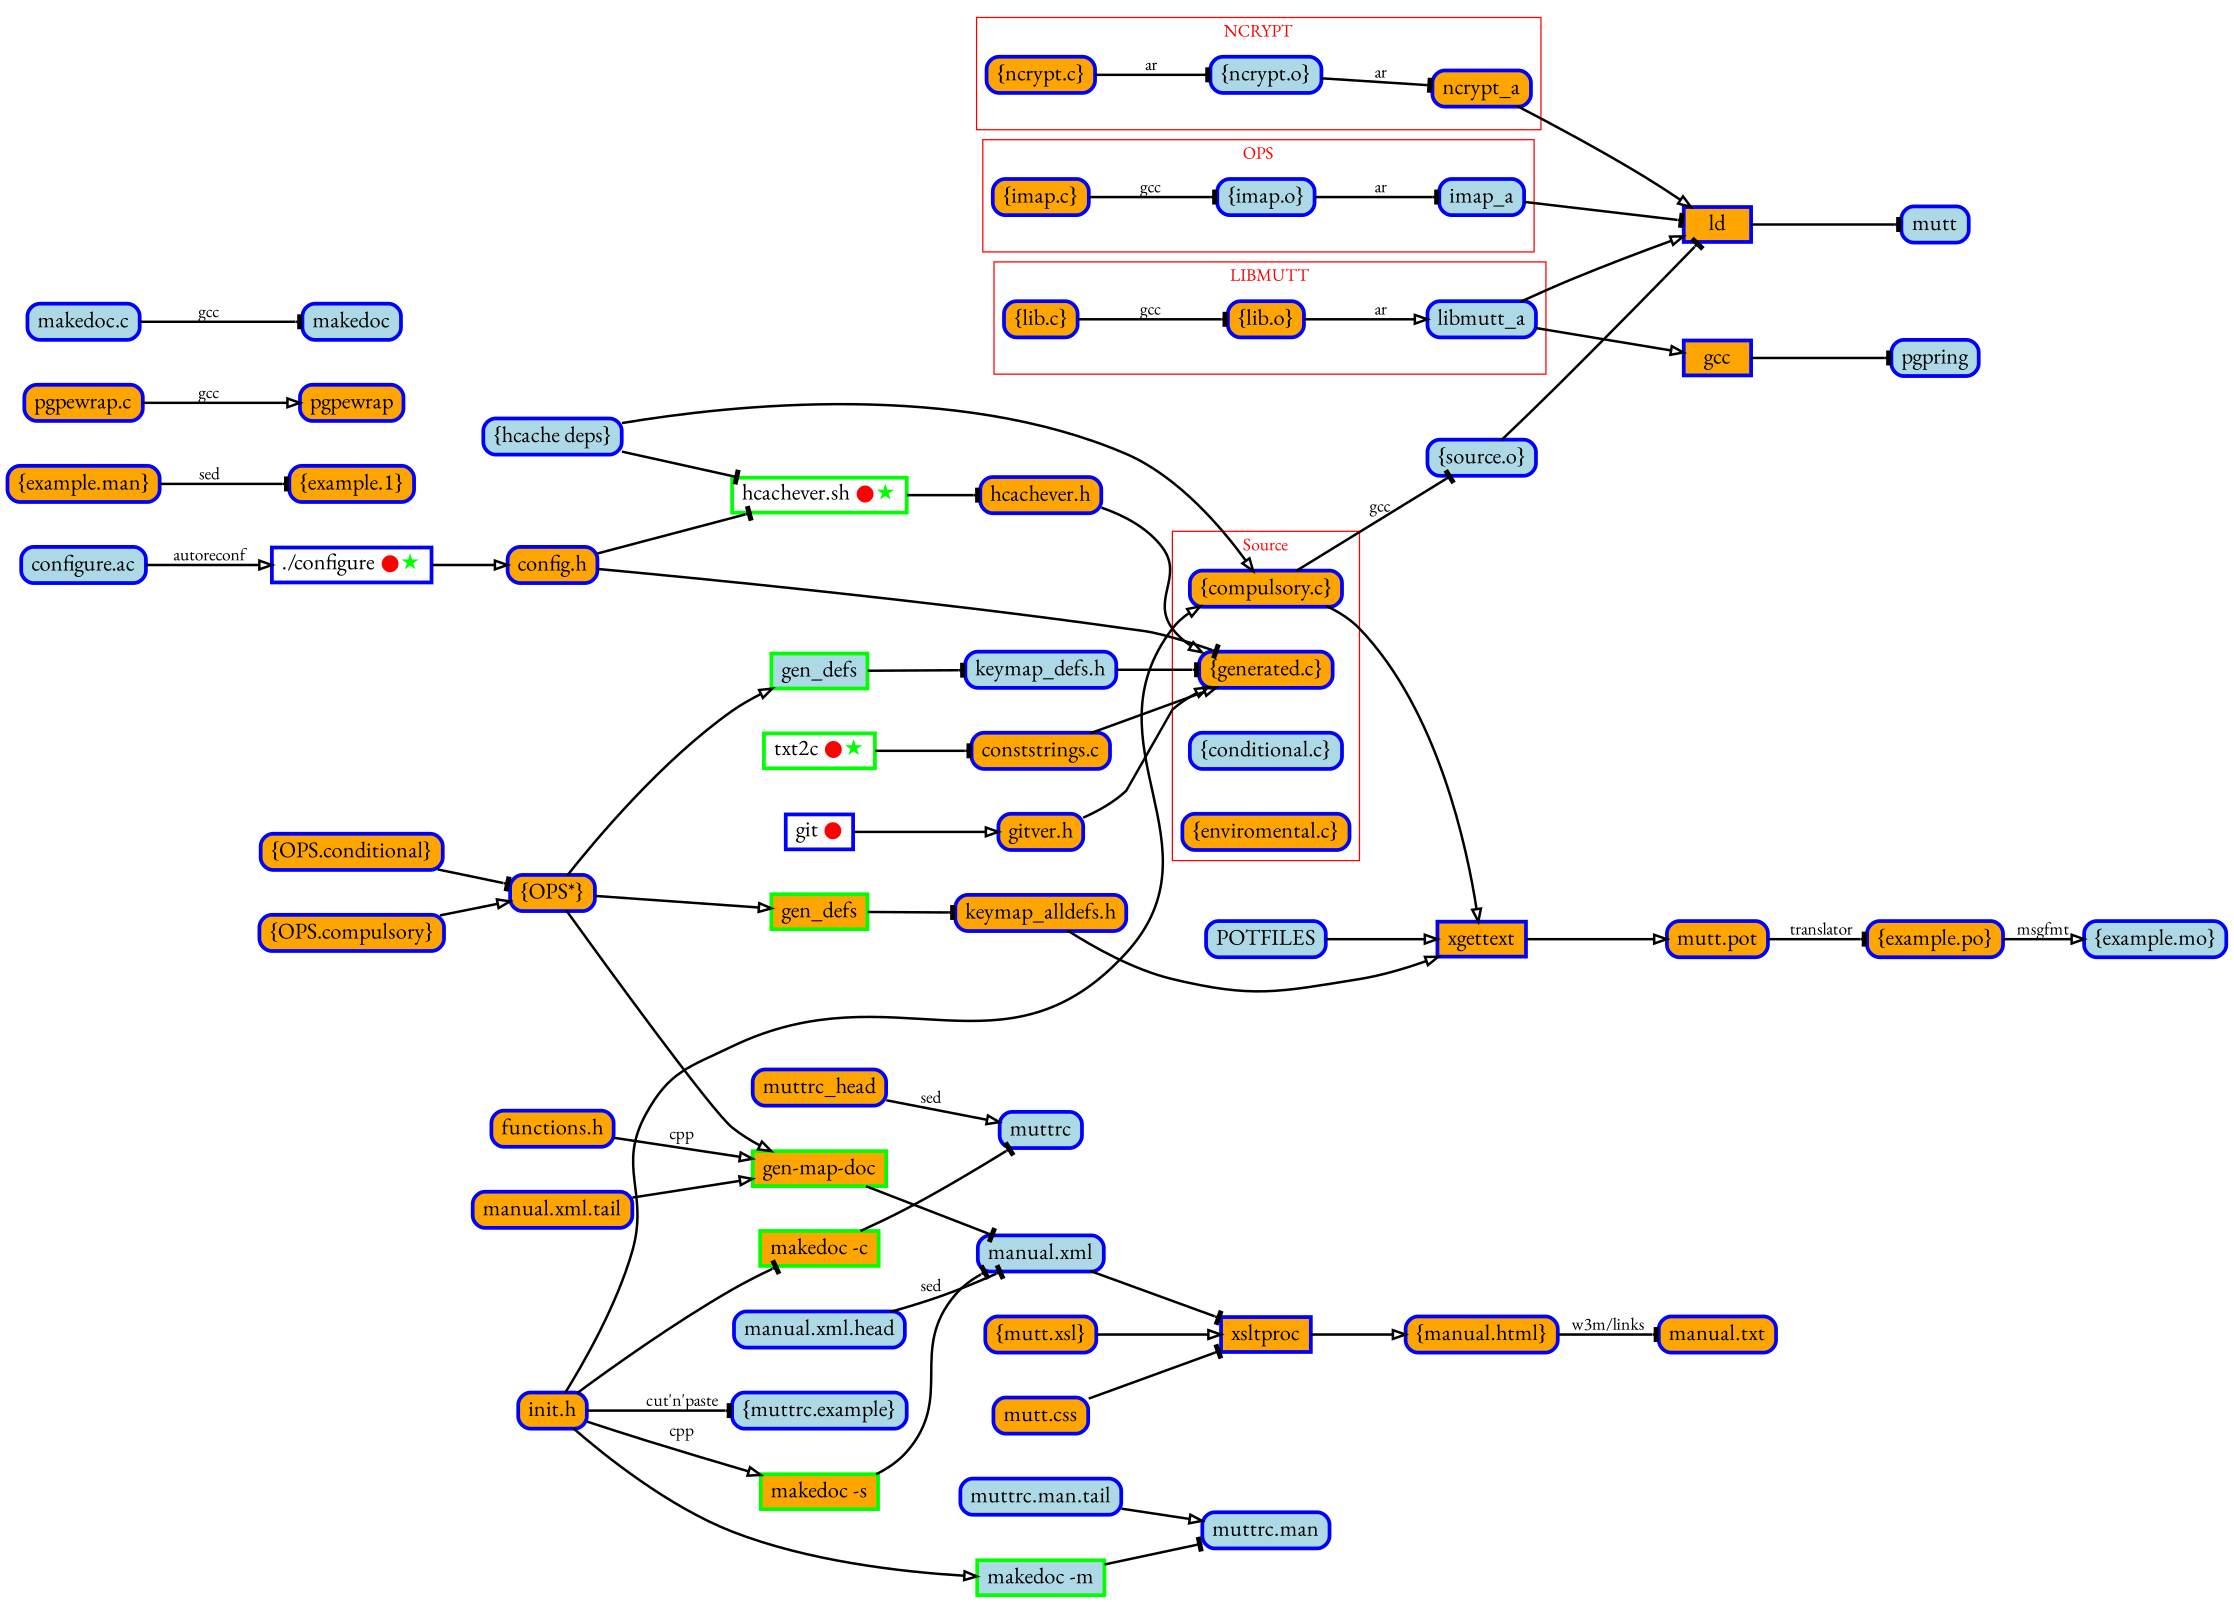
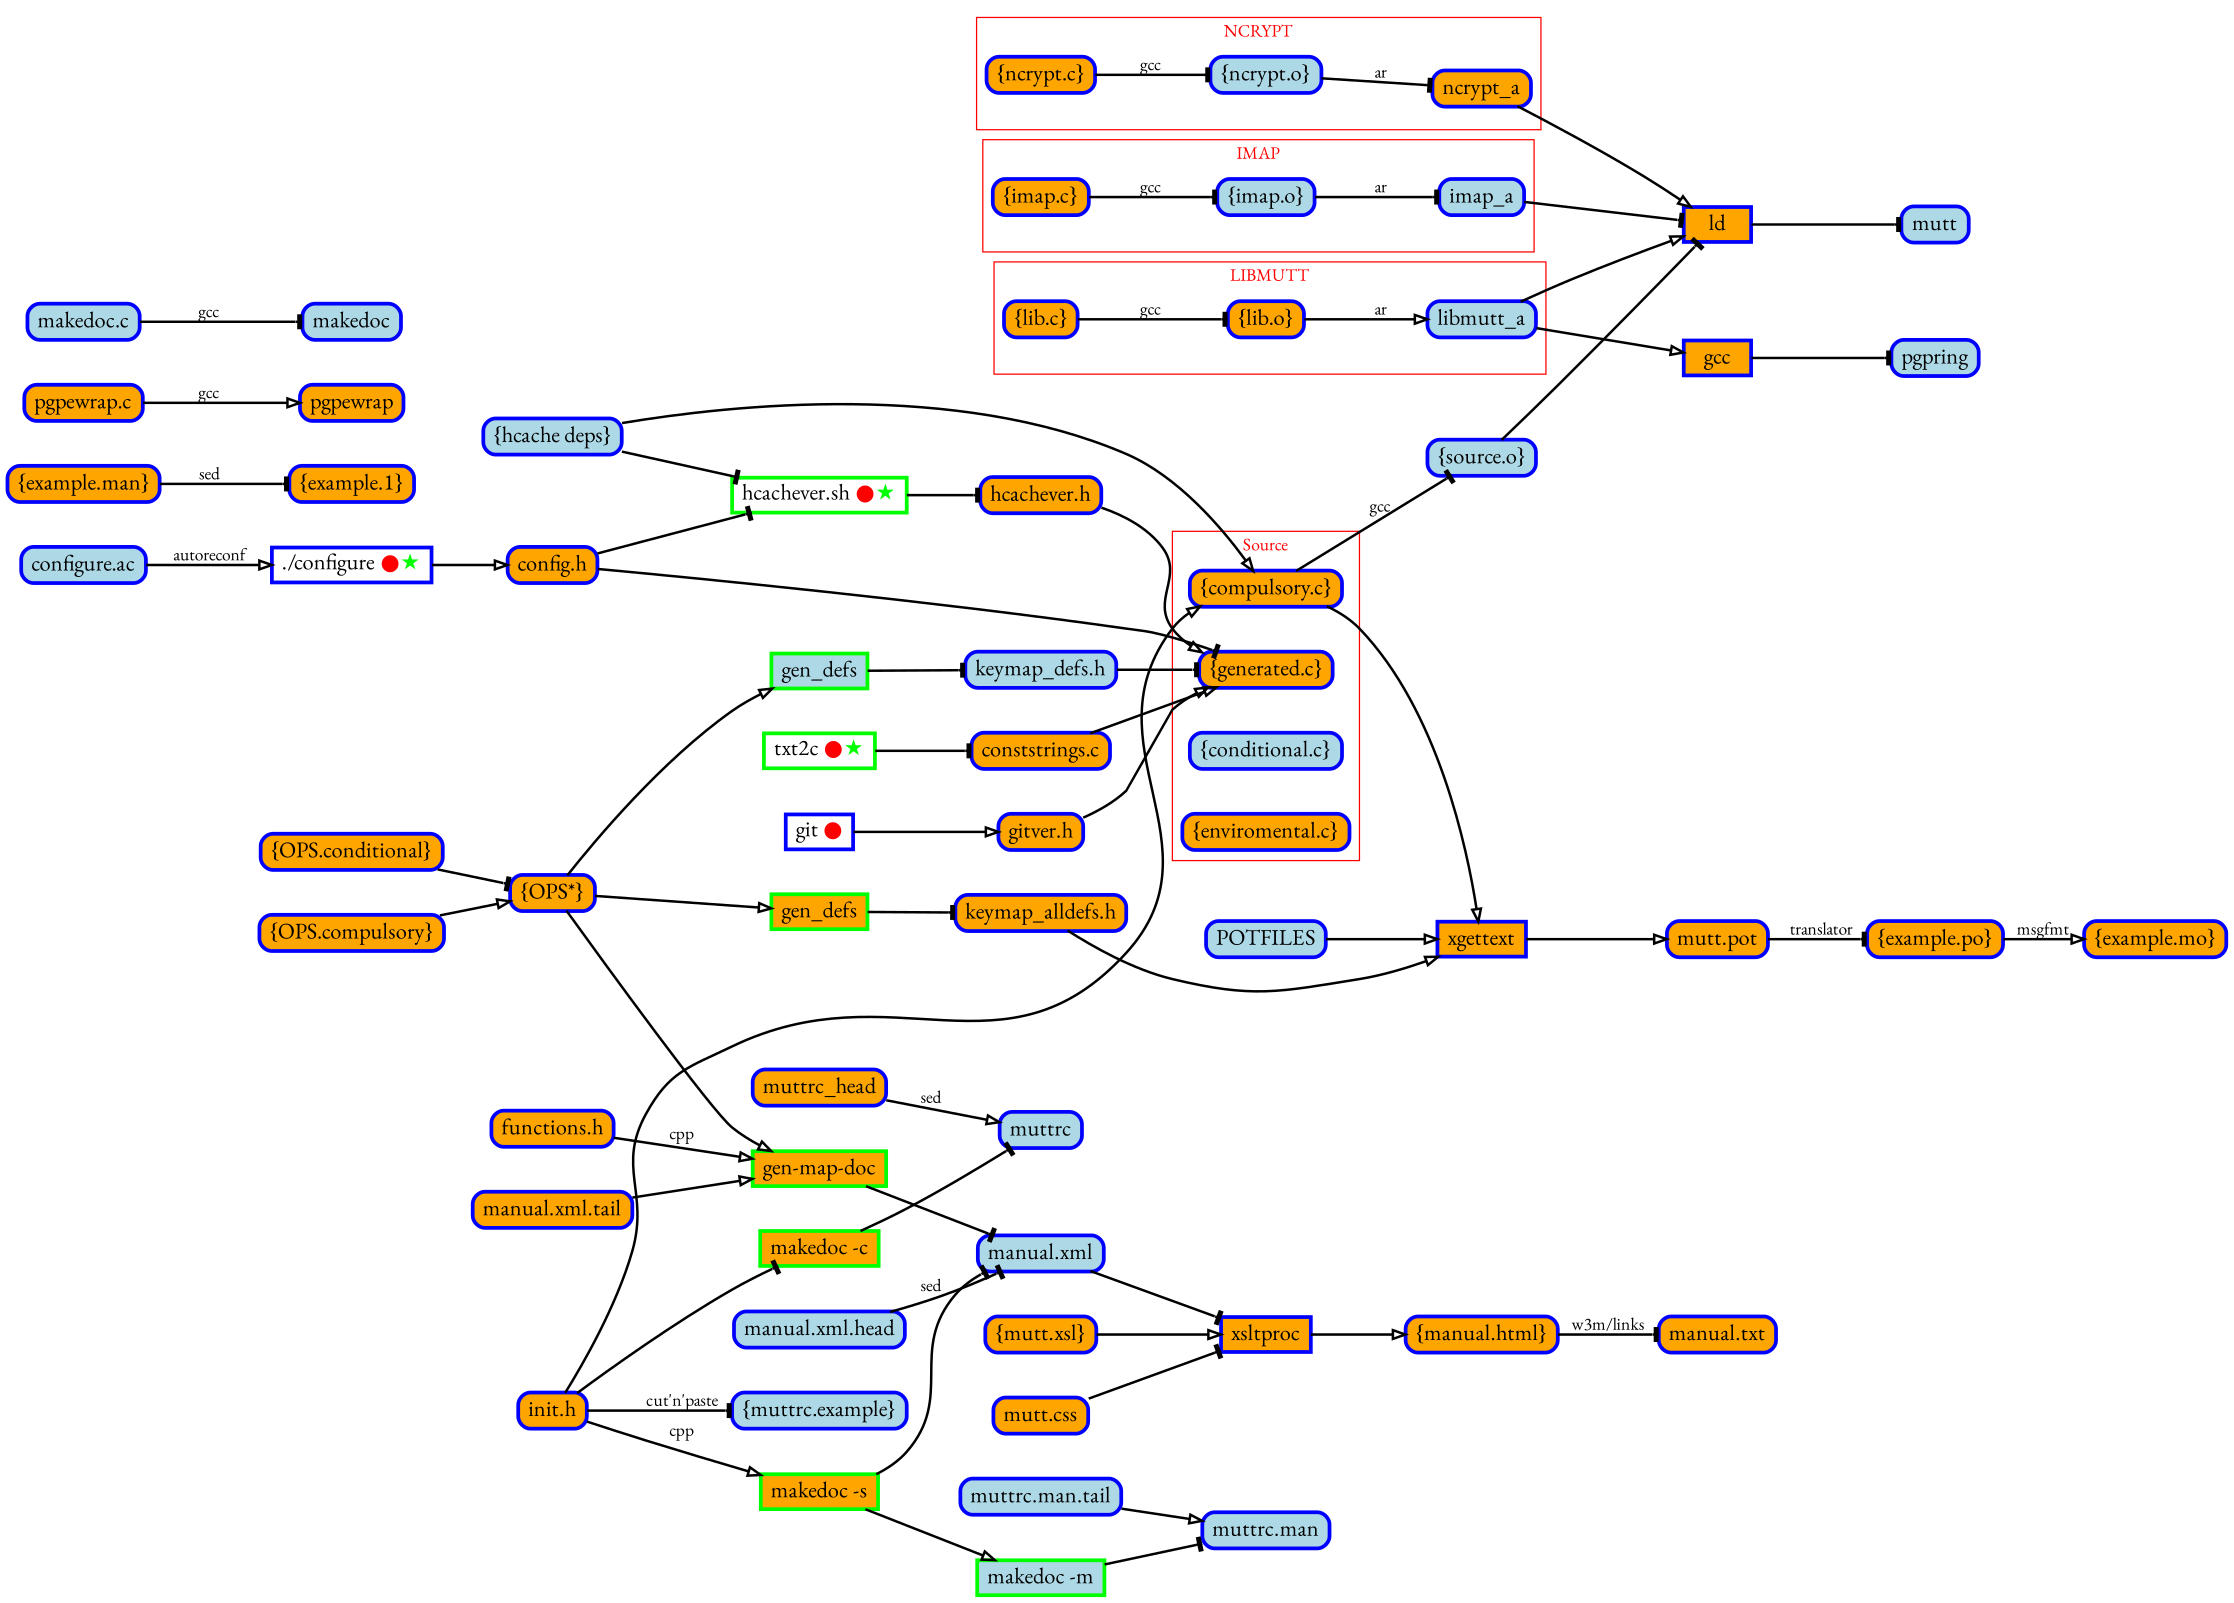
edge "{ncrypt.c}" -> "{ncrypt.o}": label "ar" -> "gcc"
cluster "OPS": label "OPS" -> "IMAP"
node "{example.mo}": fillcolor lightblue -> orange
edge "init.h" -> "makedoc -m": now "makedoc -s" -> "makedoc -m"
